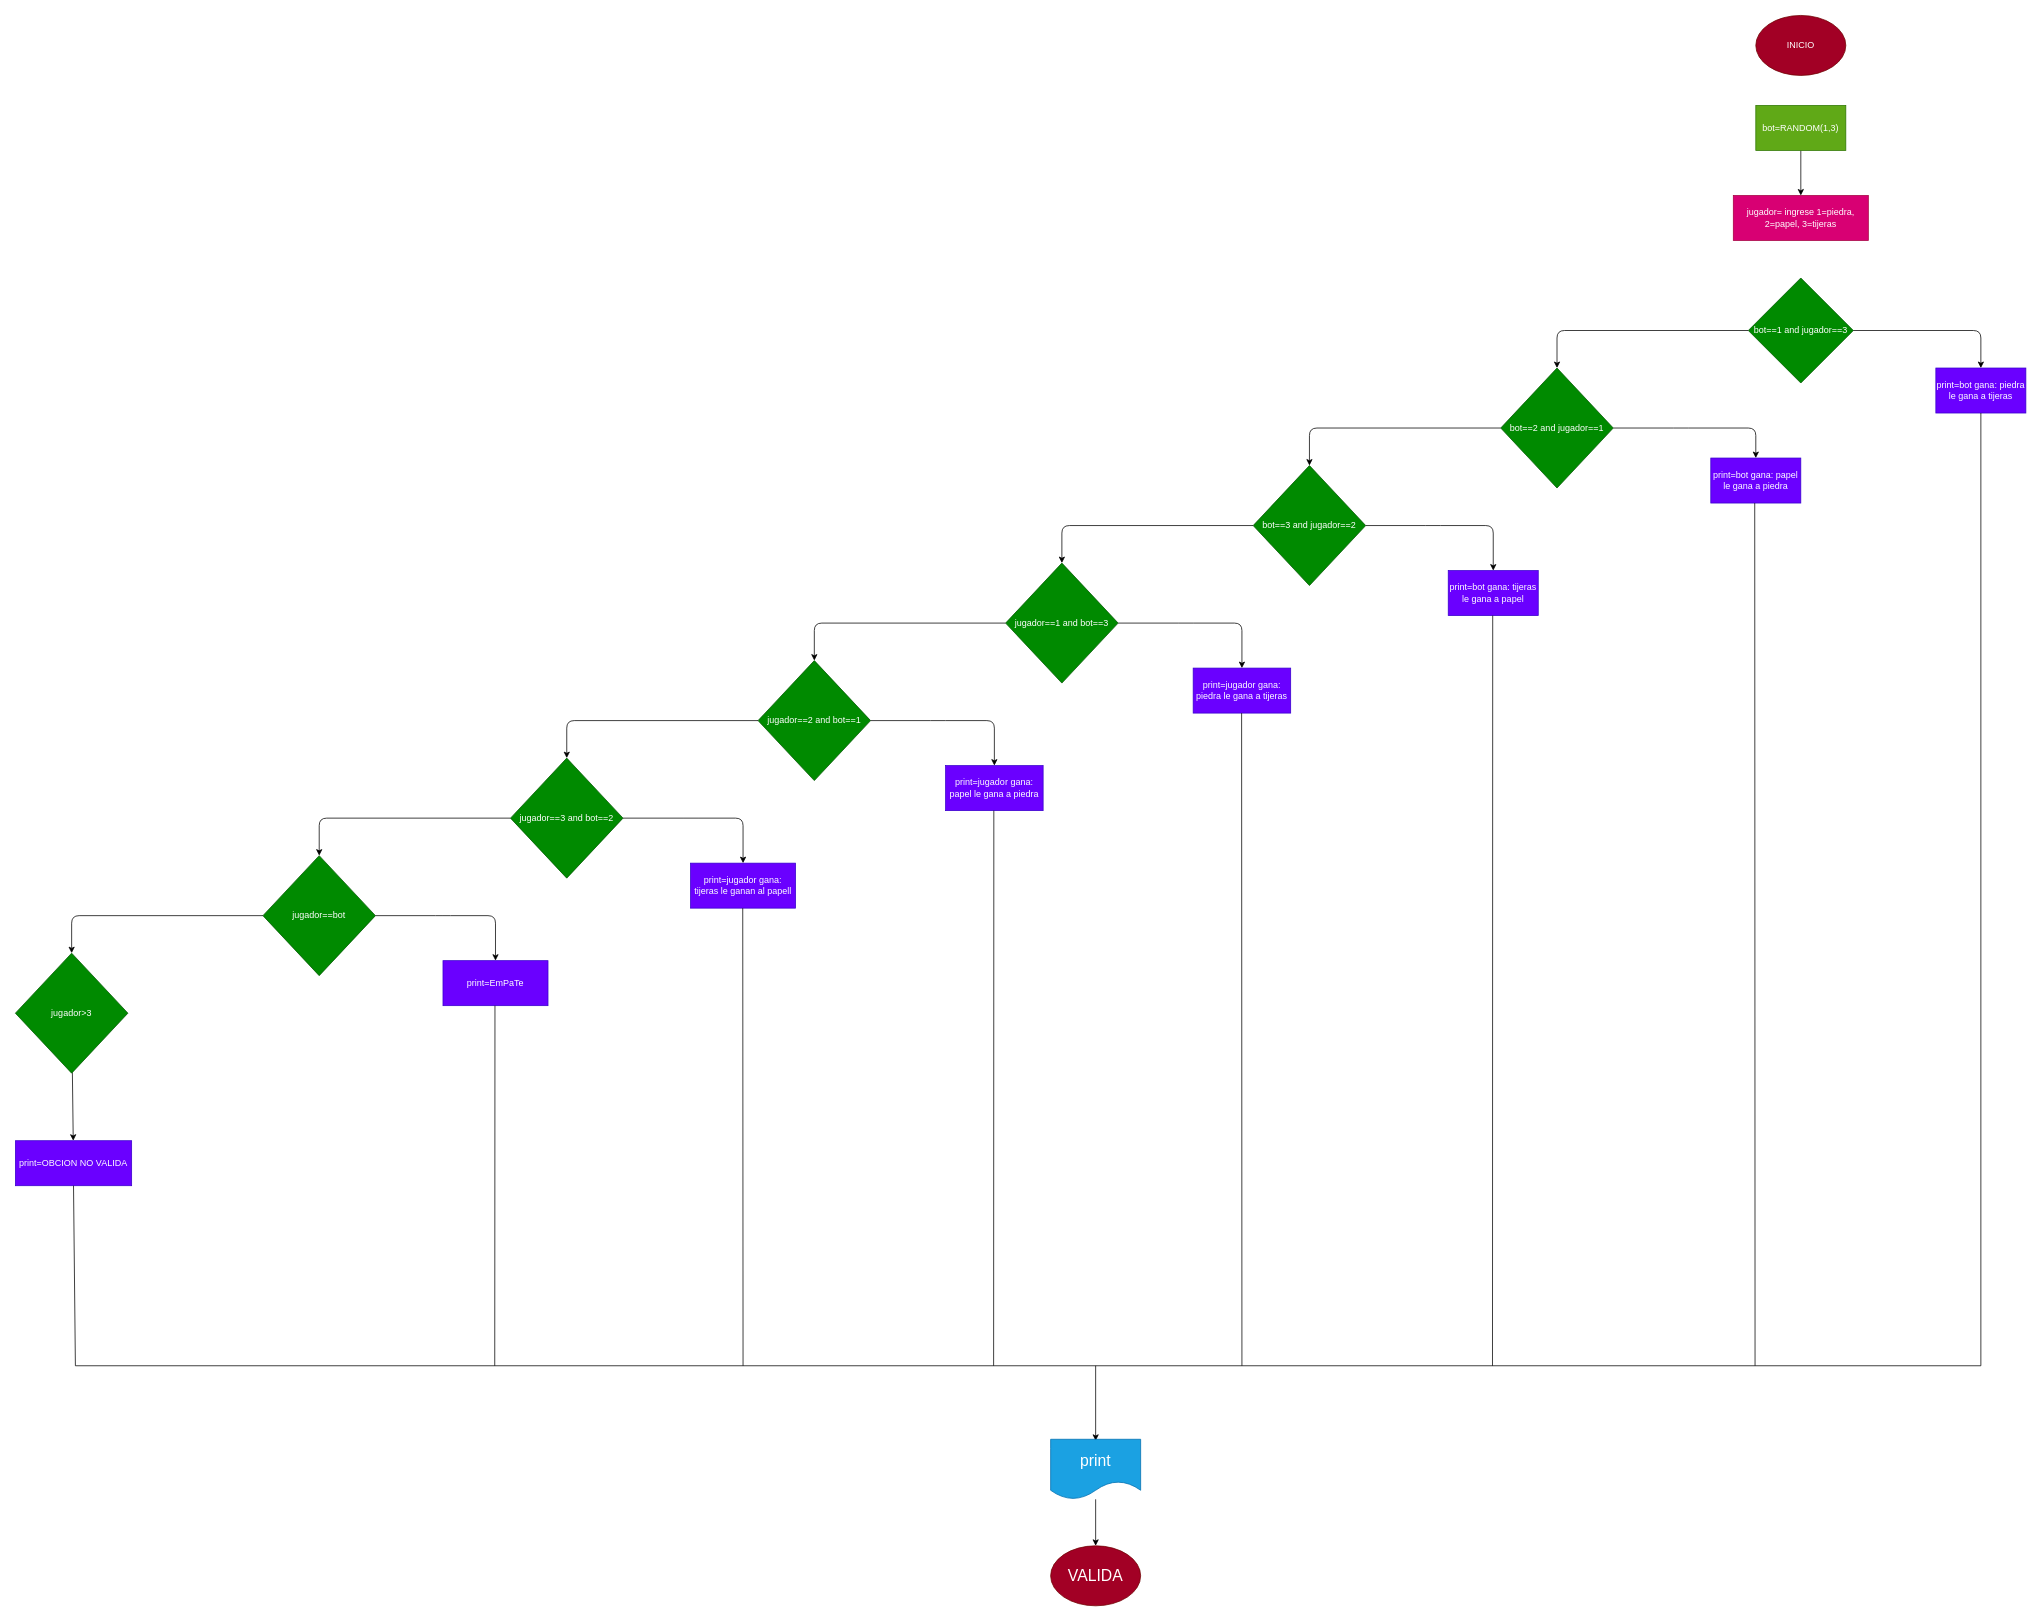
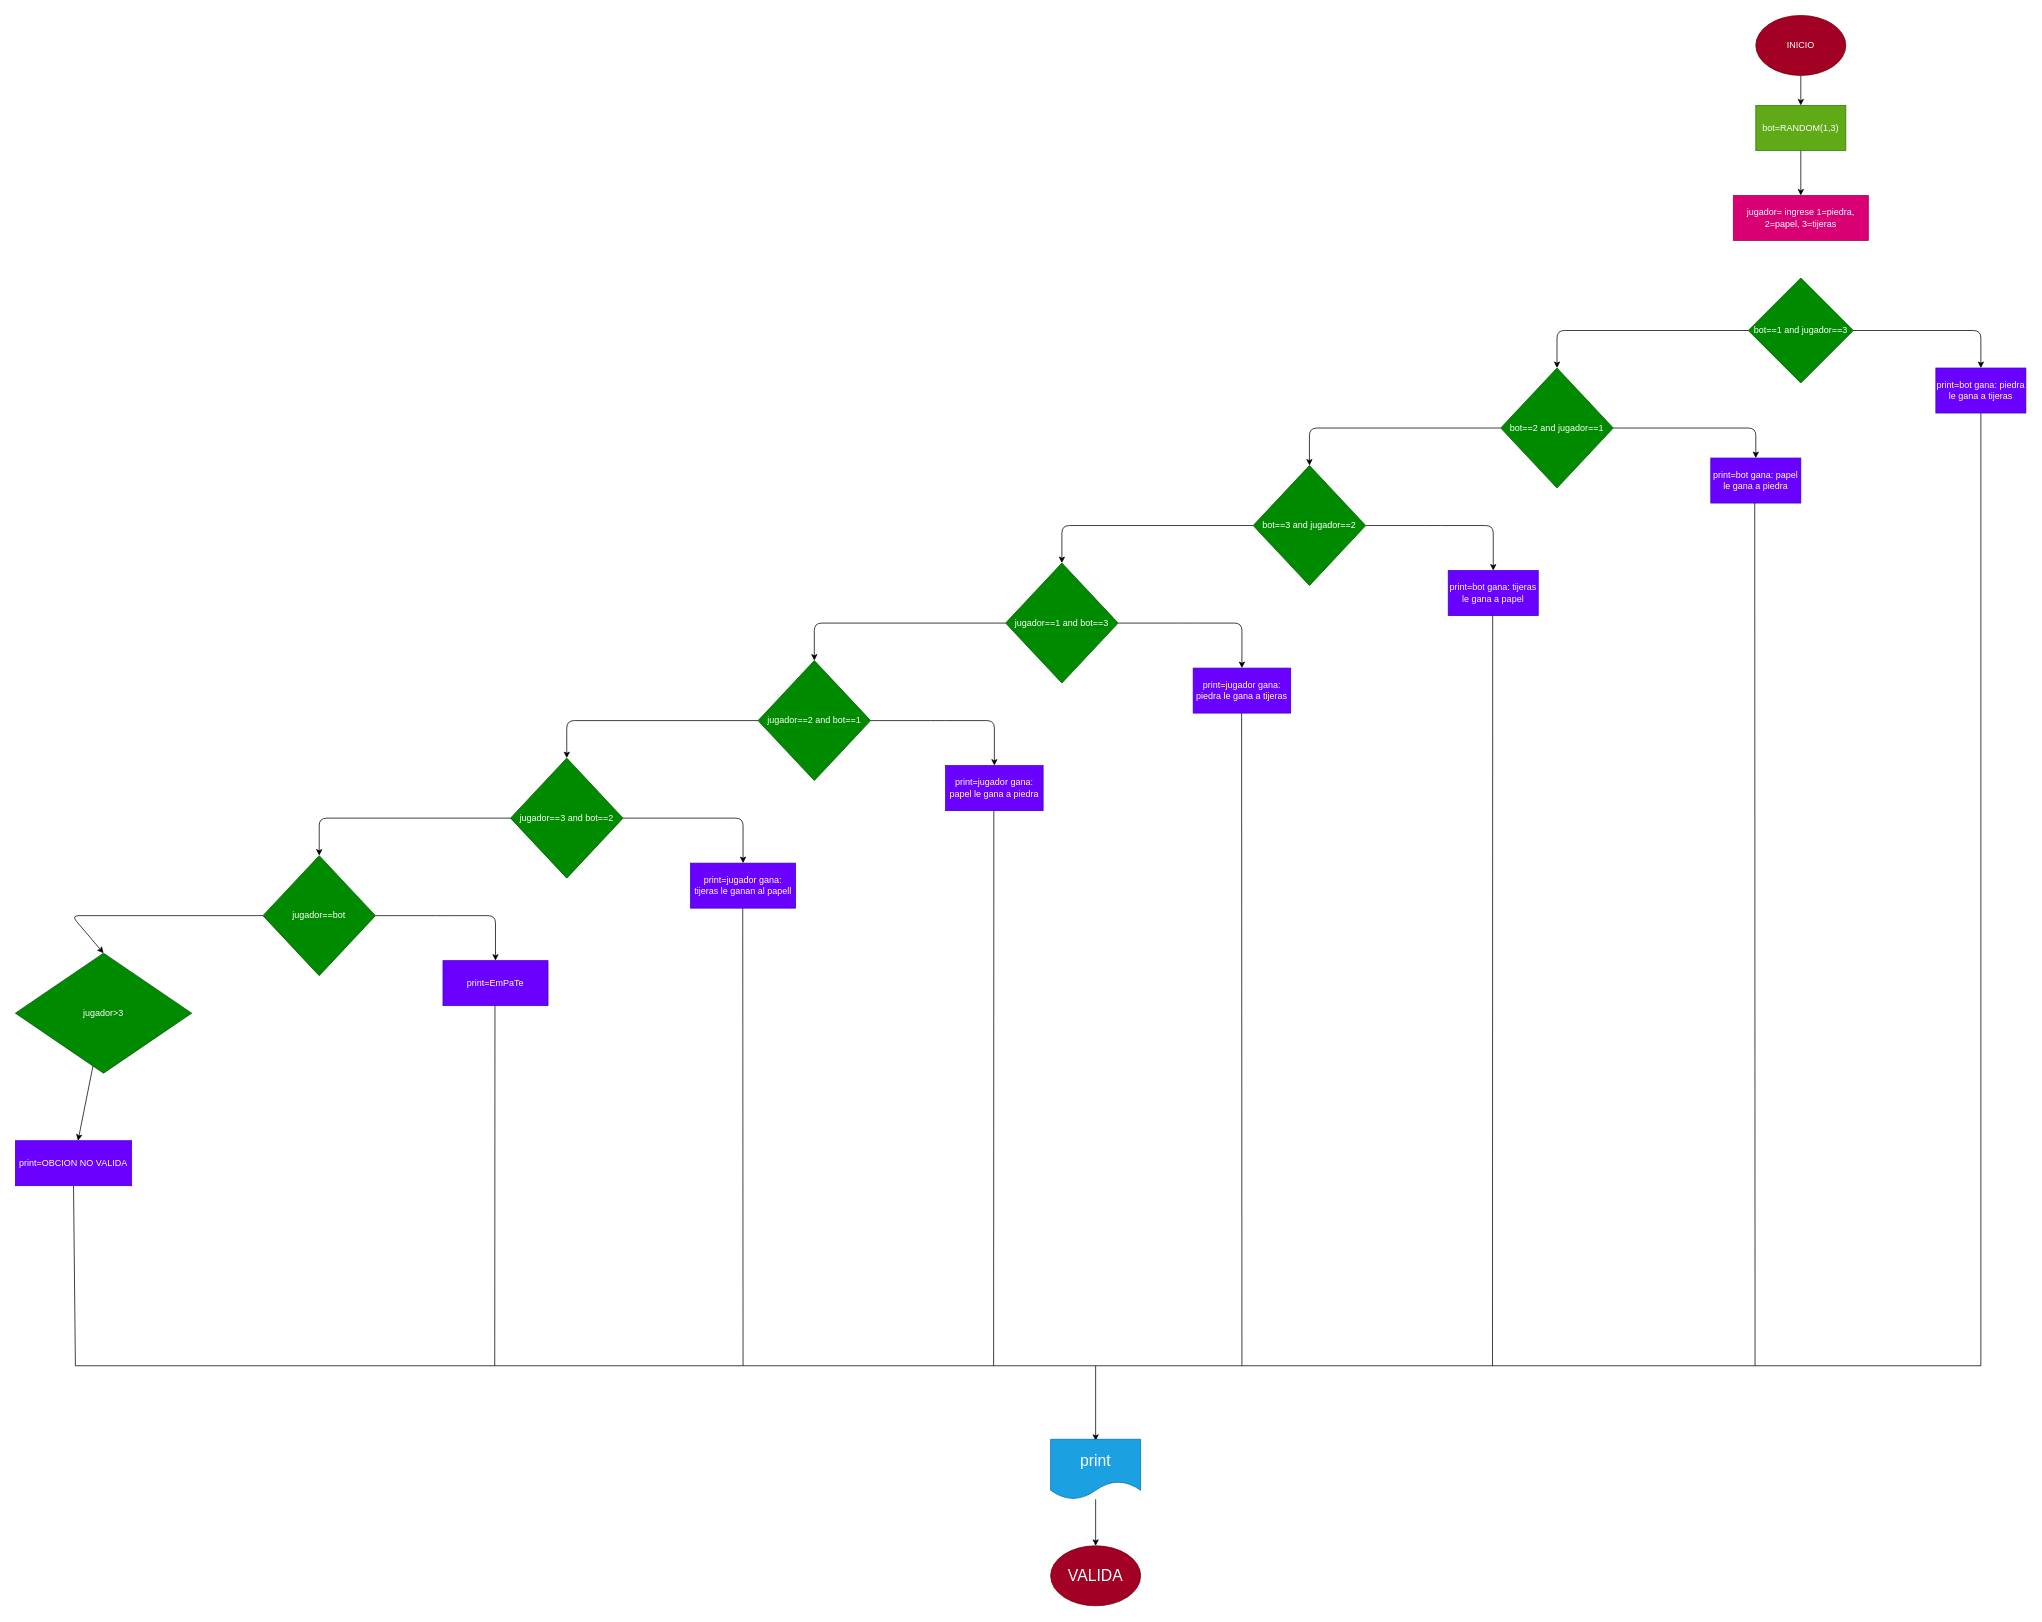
edge "INICIO" -> "bot=RANDOM(1,3)": added
node "jugador>3": size 113x120 -> 176x120
